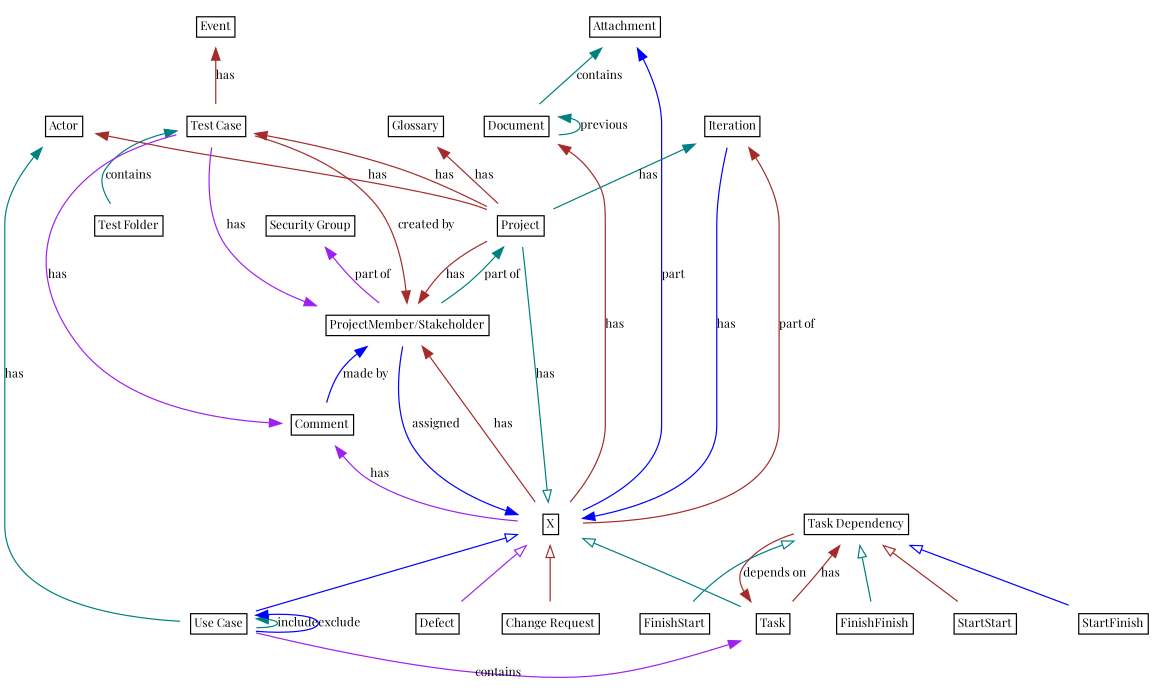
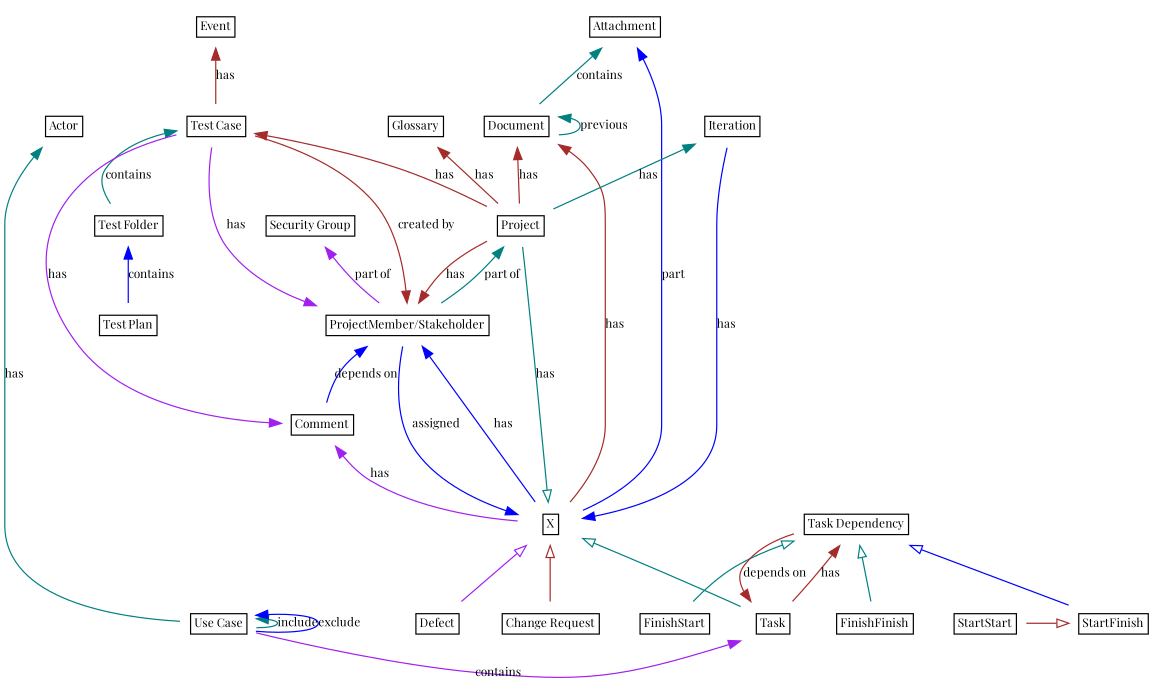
edge "Project" -> "Actor": now "Project" -> "Document"
node "Test Plan": added
edge "Comment" -> "ProjectMember/Stakeholder": label "made by" -> "depends on"
edge "X" -> "Iteration": removed, label "part of"
edge "X" -> "ProjectMember/Stakeholder": color brown -> blue
edge "Use Case" -> "X": removed
edge "StartStart" -> "Task Dependency": now "StartStart" -> "StartFinish"
